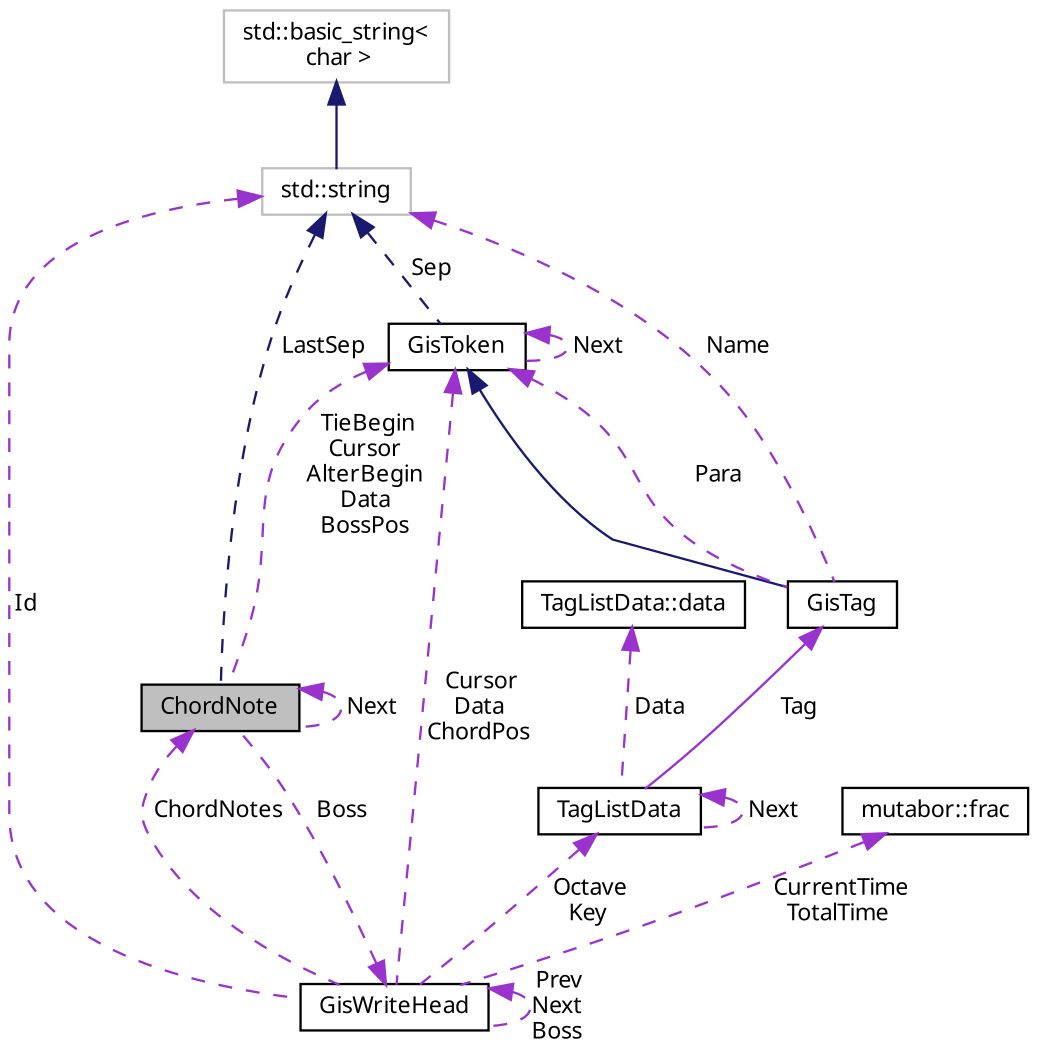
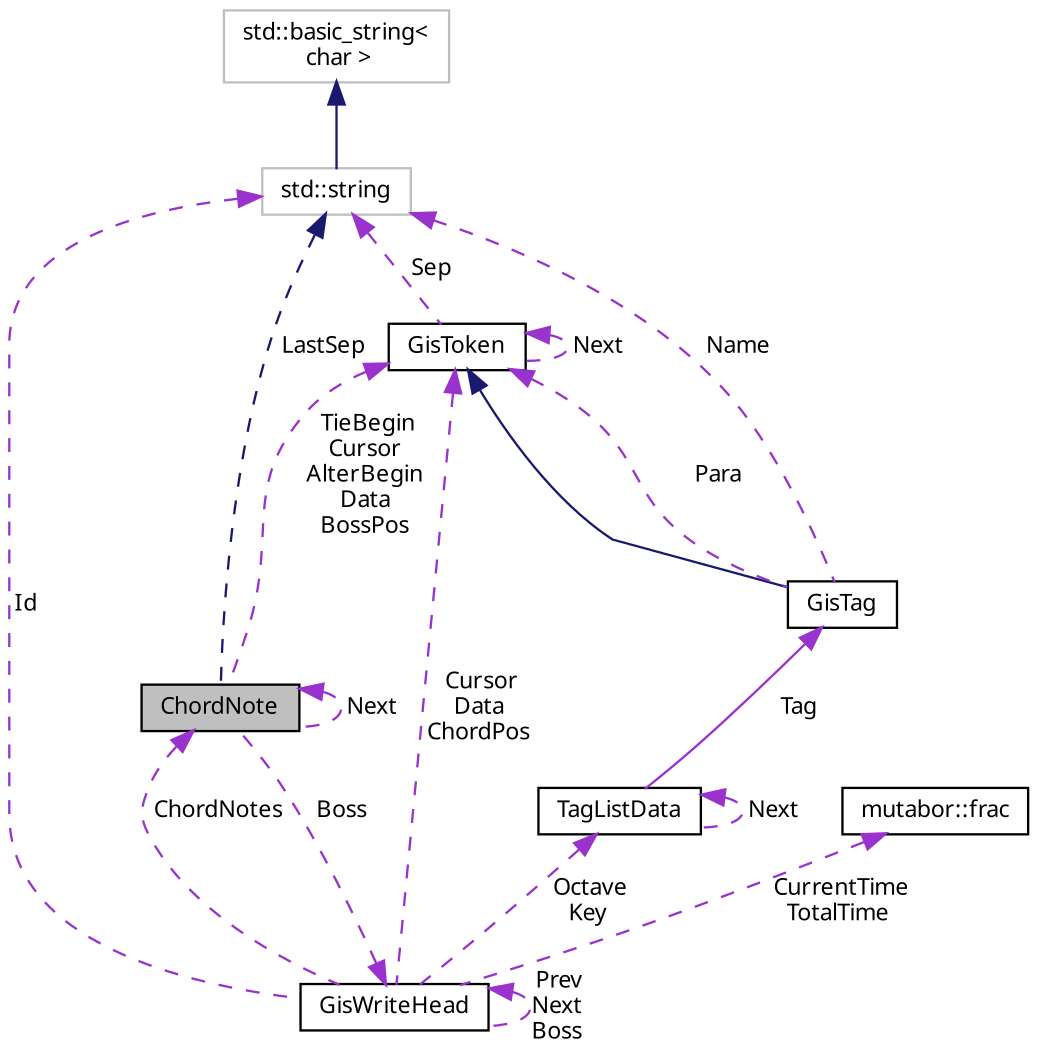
edge "GisToken" -> "std::string": color midnightblue -> darkorchid3
node "TagListData::data": removed
